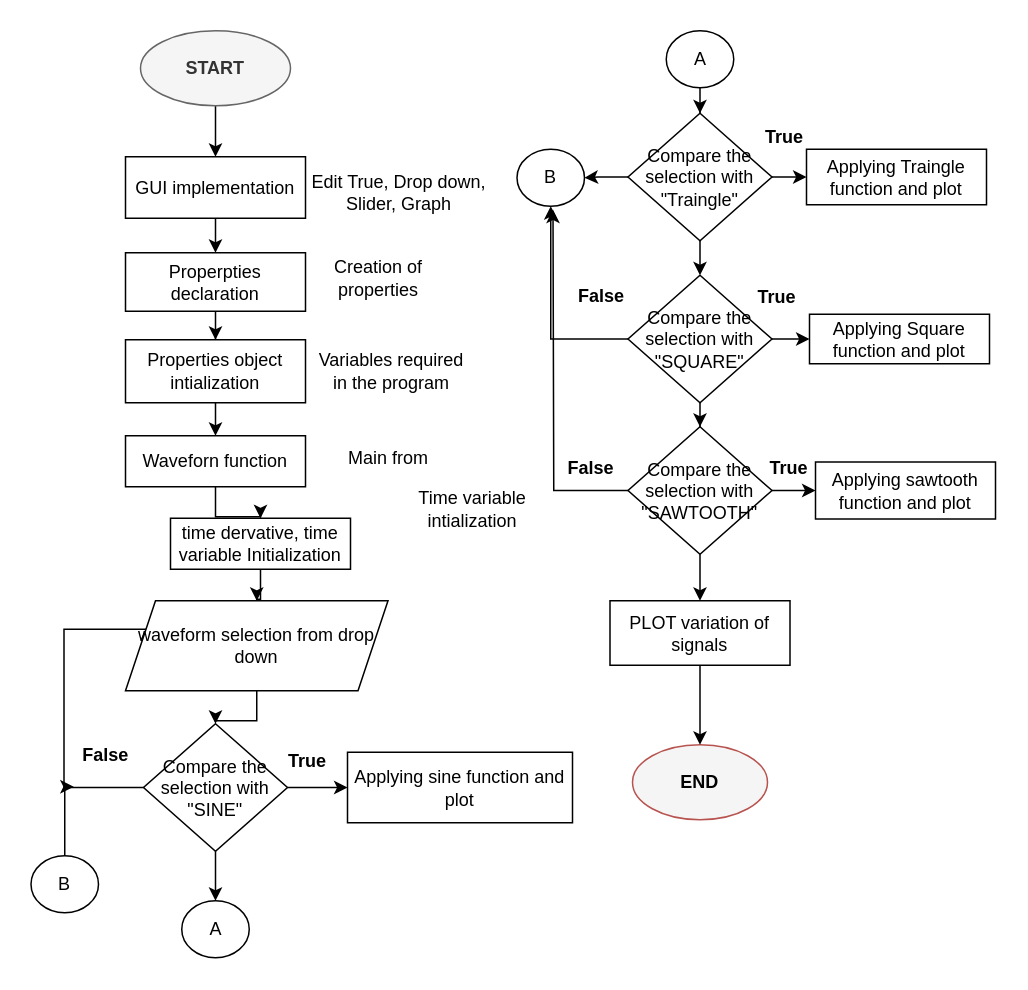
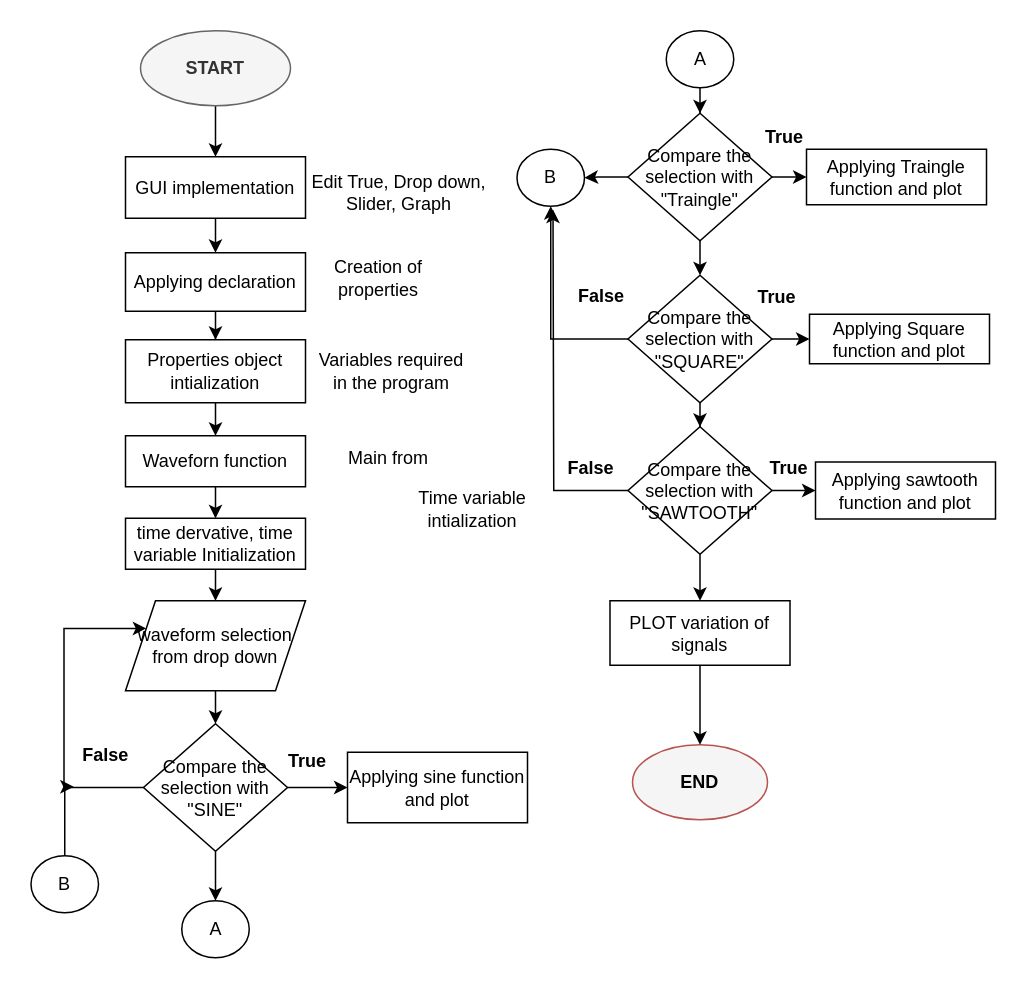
node "Properpties declaration": label "Properpties declaration" -> "Applying declaration"
node "time dervative, time variable Initialization": moved (260, 544) -> (215, 544)
node "waveform selection from drop down": size 263x90 -> 180x90
node "Applying sine function and plot": size 225x71 -> 180x71
